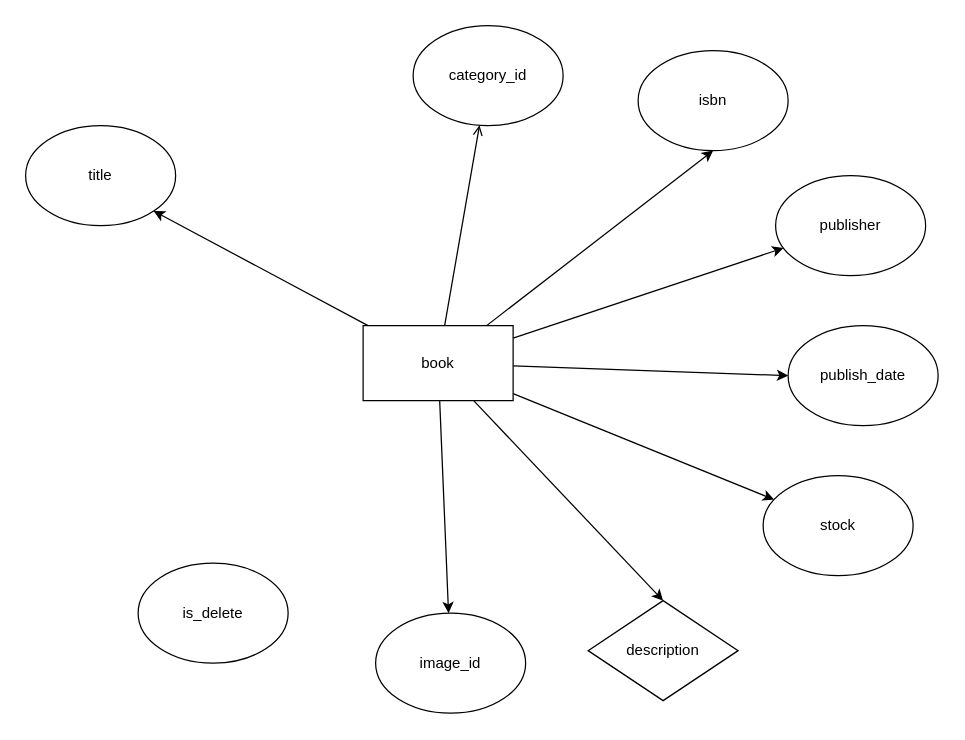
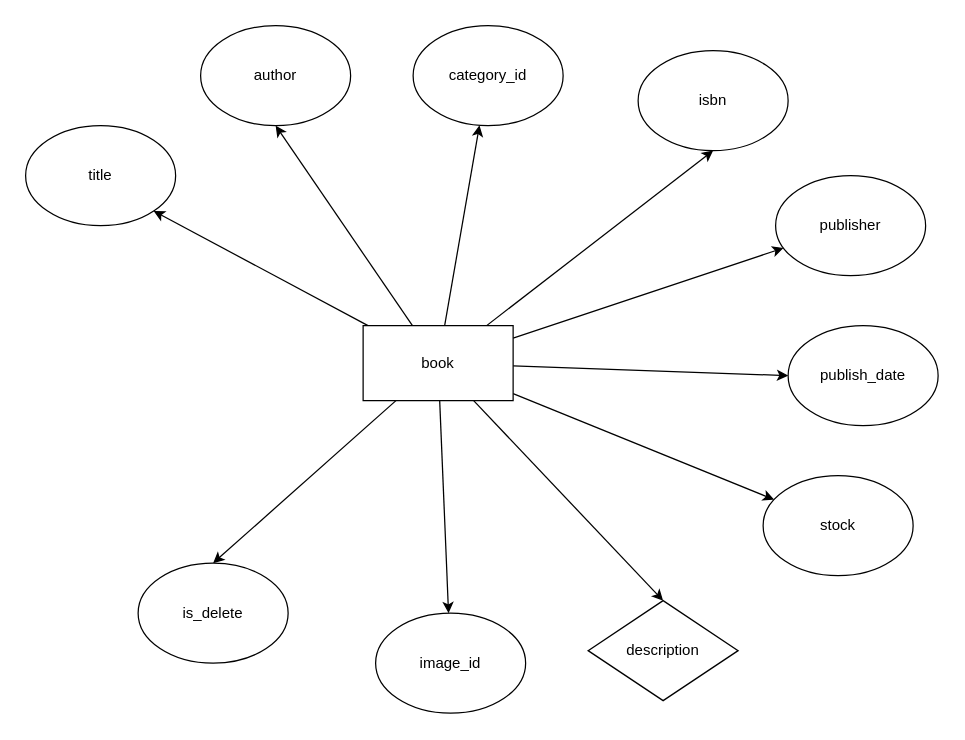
node "author": added
edge "book" -> "category_id": arrowhead open -> classic
edge "book" -> "author": added
edge "book" -> "is_delete": added
